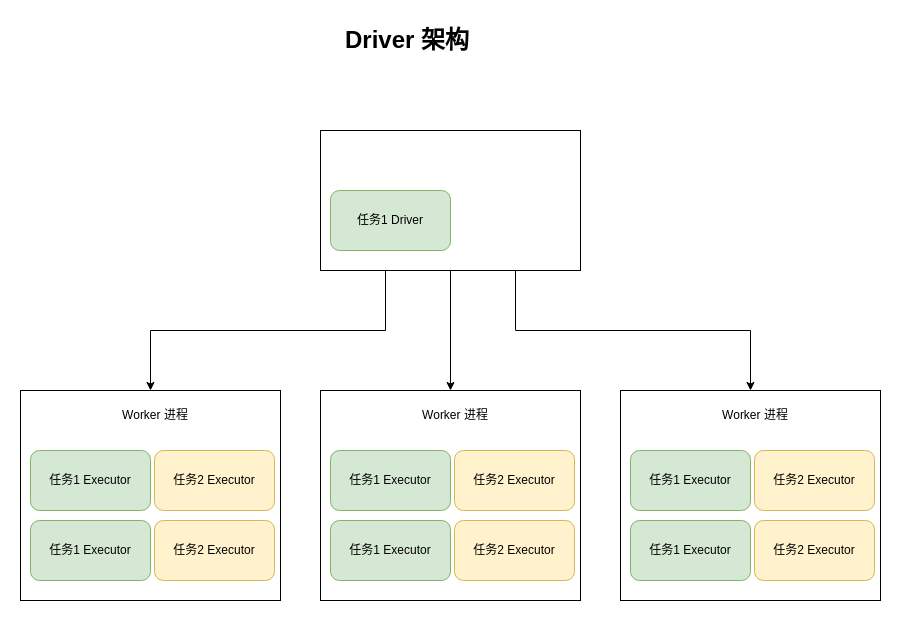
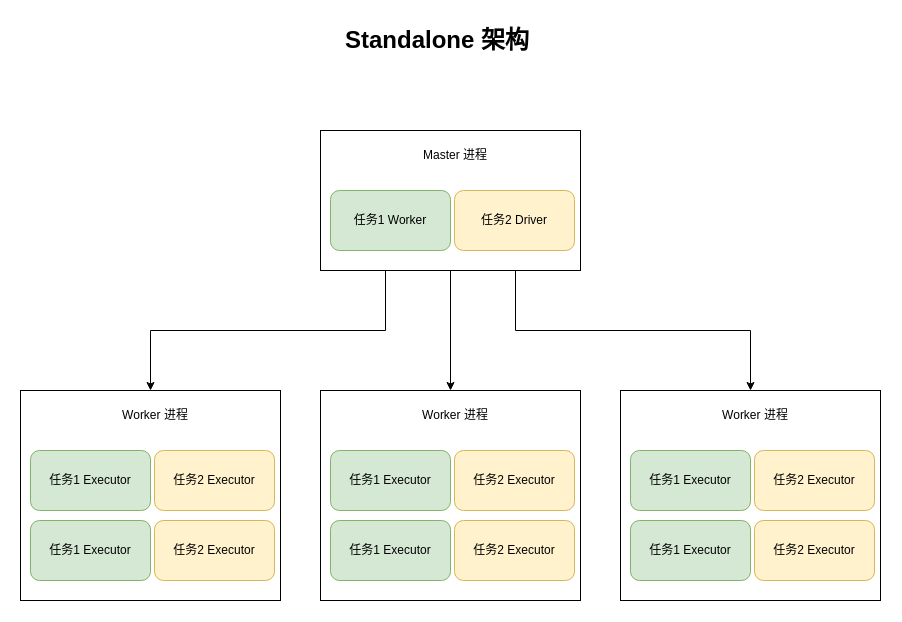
node "Driver 架构": label "Driver 架构" -> "Standalone 架构"
node "Master 进程": added
node "任务1 Driver": label "任务1 Driver" -> "任务1 Worker"
node "任务2 Driver": added
